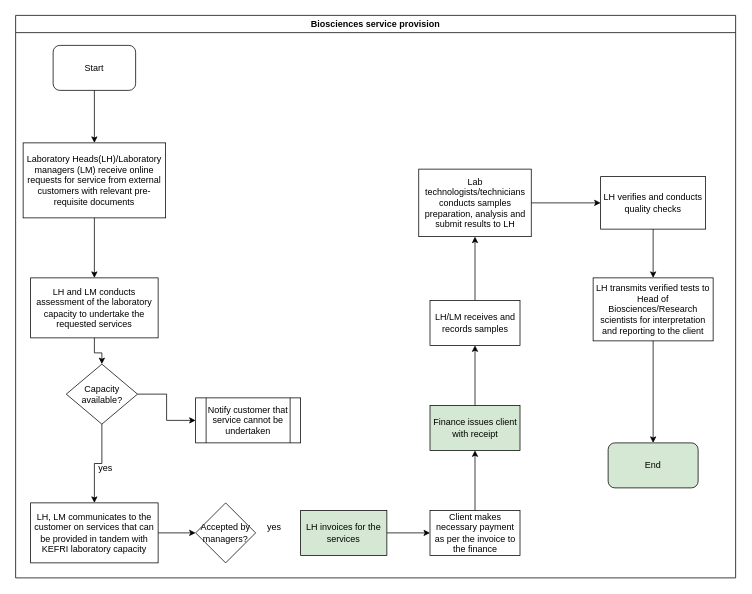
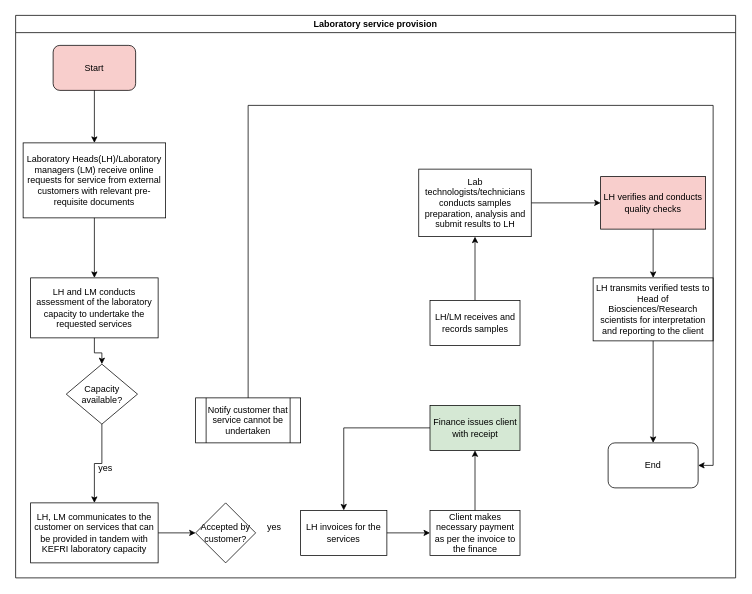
node "Biosciences service provision": label "Biosciences service provision" -> "Laboratory service provision"
node "Start": fillcolor #ffffff -> #f8cecc
edge "Notify customer that service cannot be undertaken" -> "End": added
node "LH verifies and conducts quality checks": fillcolor #ffffff -> #f8cecc
edge "Finance issues client with receipt" -> "LH/LM receives and records samples": now "Finance issues client with receipt" -> "LH invoices for the services"
edge "Capacity available?" -> "Notify customer that service cannot be undertaken": removed
node "End": fillcolor #d5e8d4 -> #ffffff
node "Accepted by managers?": label "Accepted by managers?" -> "Accepted by customer?"
node "LH invoices for the services": fillcolor #d5e8d4 -> #ffffff
